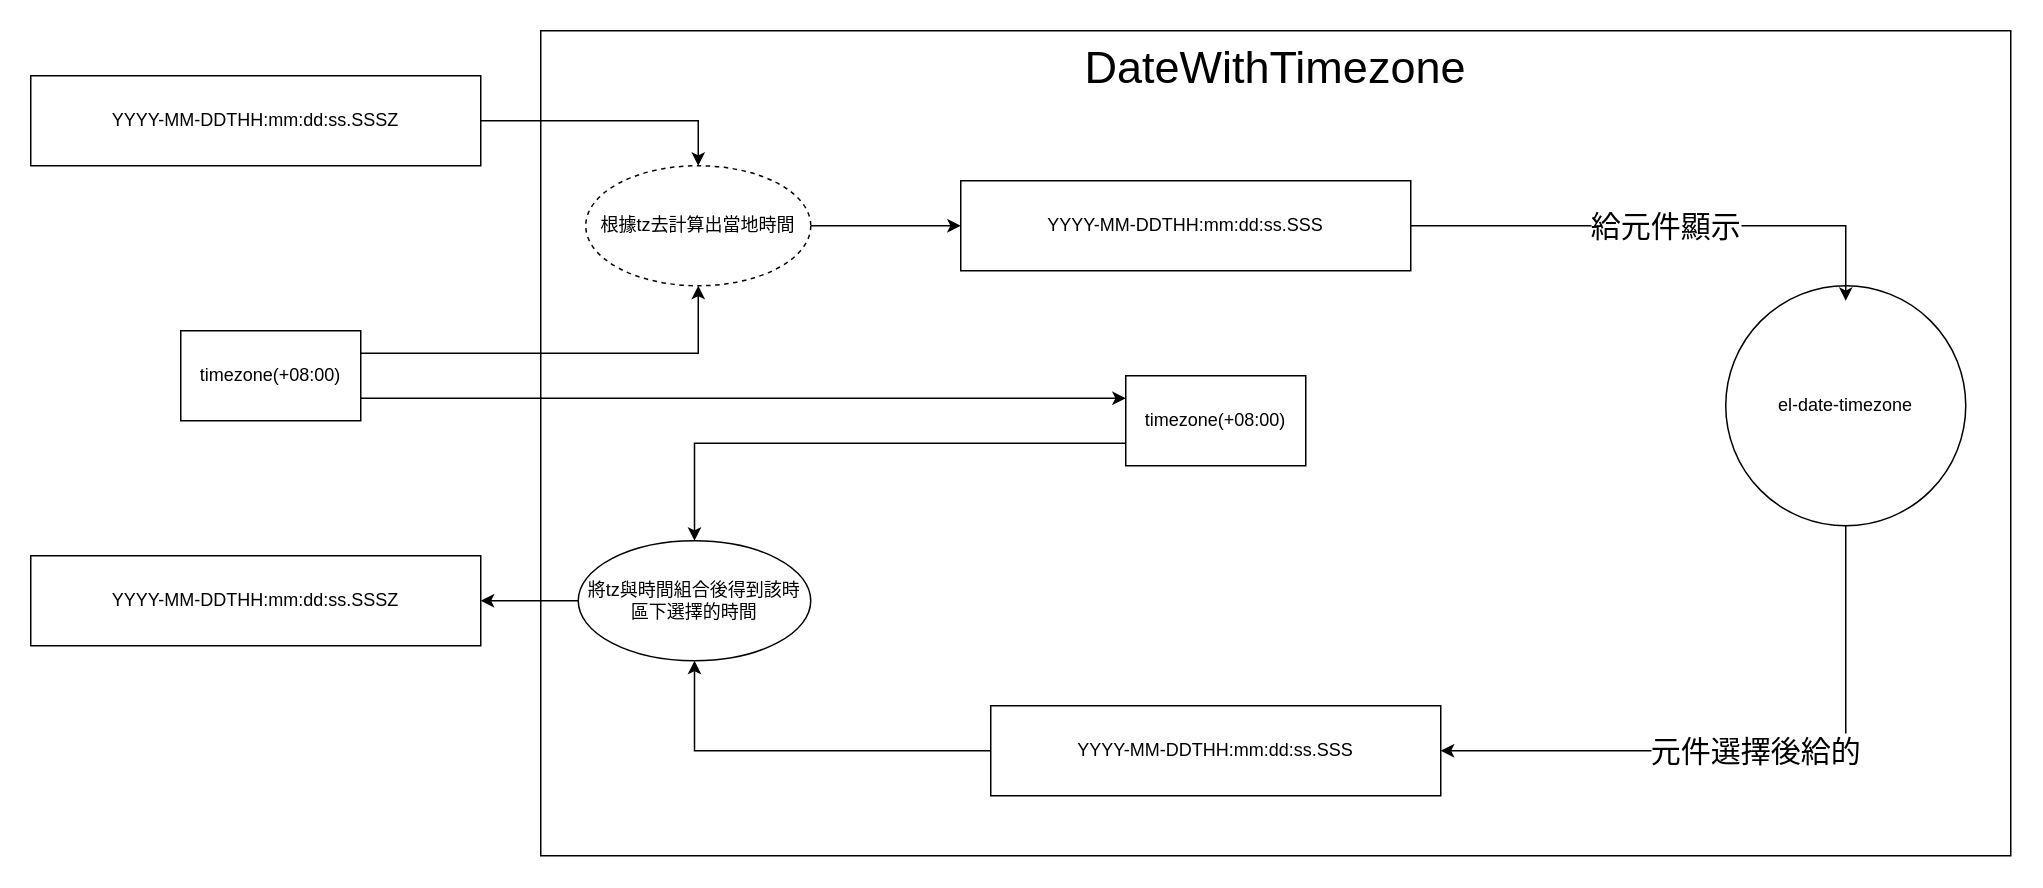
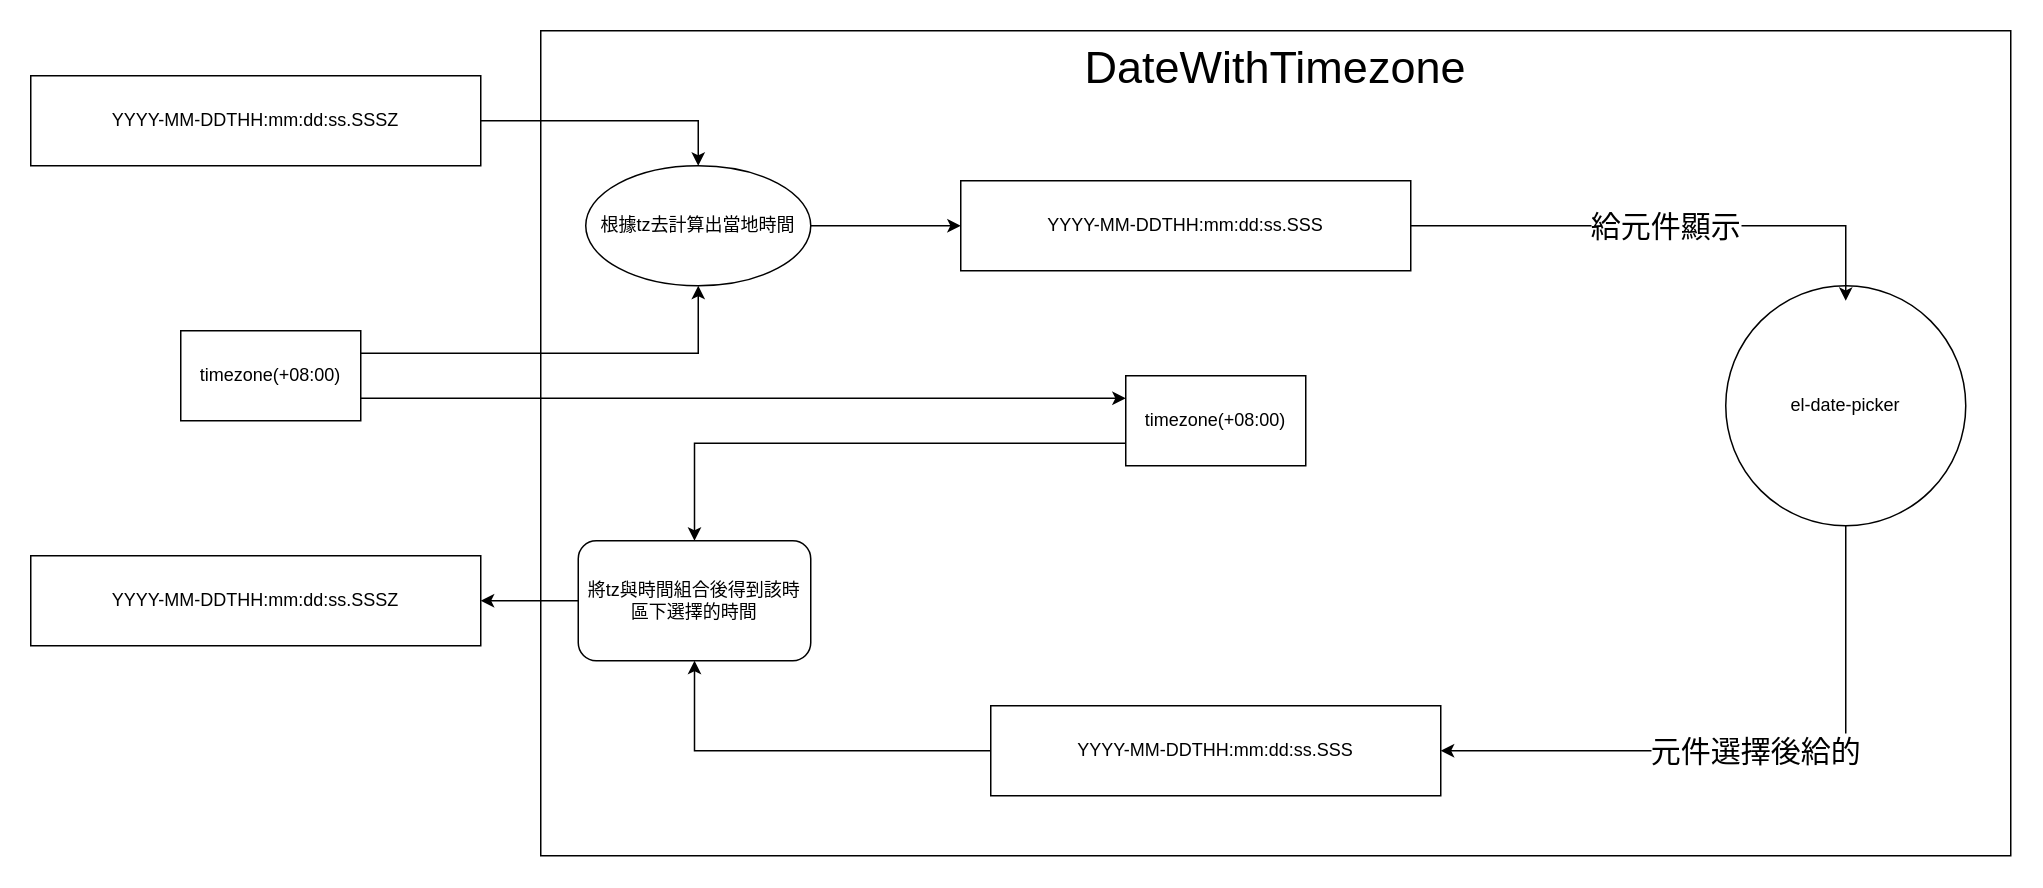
node "根據tz去計算出當地時間": style dashed -> solid
node "el-date-timezone": label "el-date-timezone" -> "el-date-picker"
node "將tz與時間組合後得到該時區下選擇的時間": shape ellipse -> rounded rectangle
